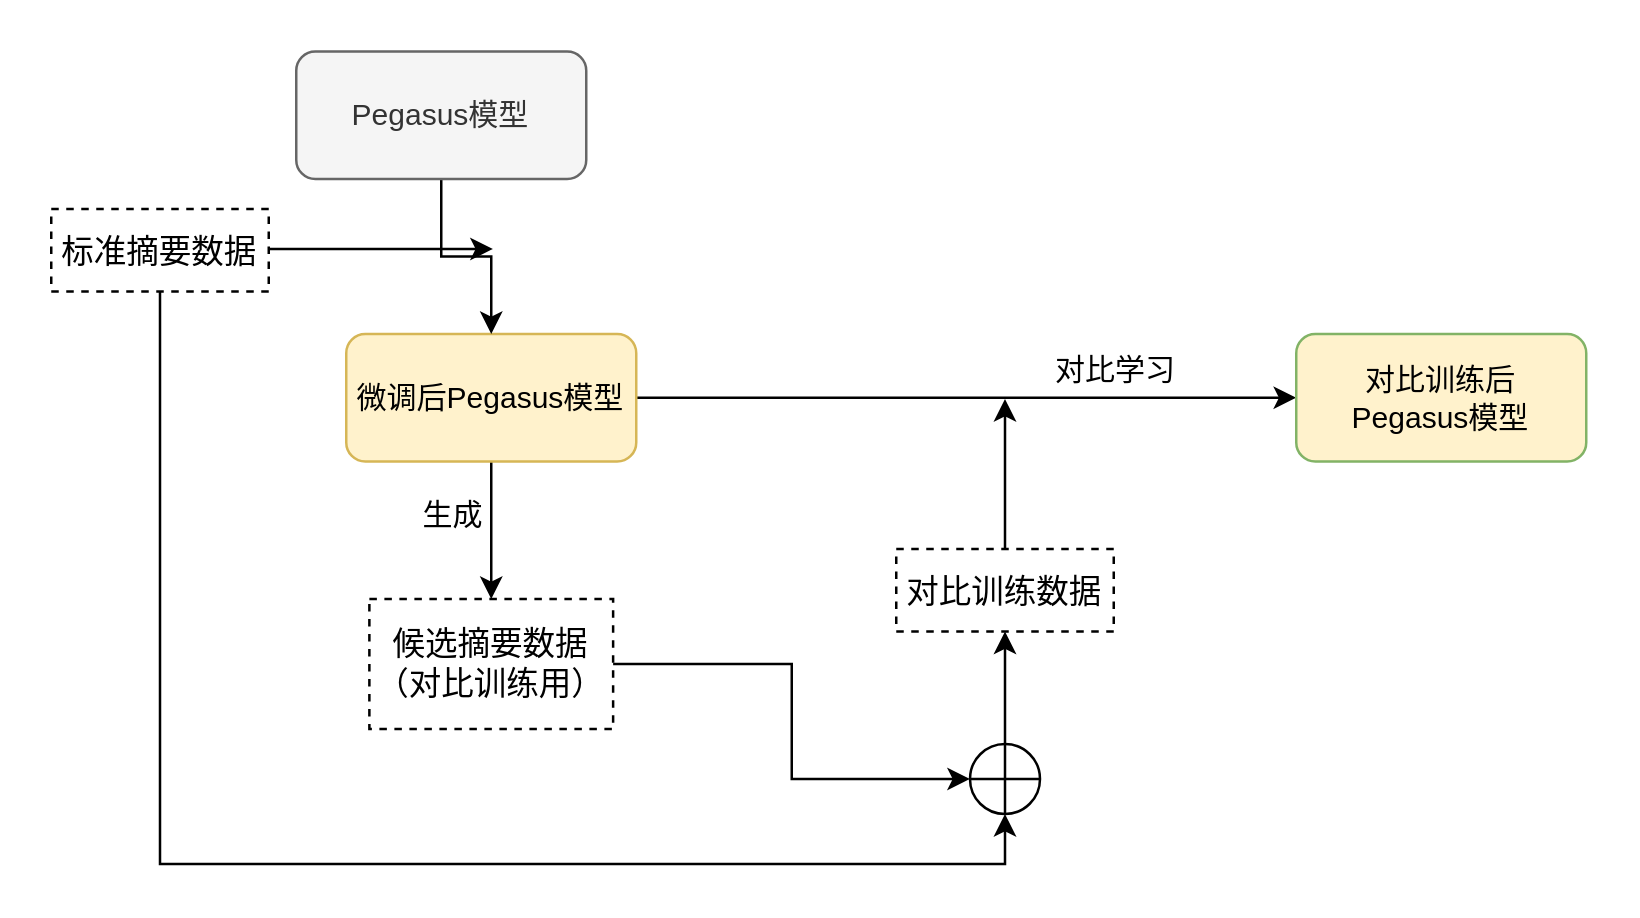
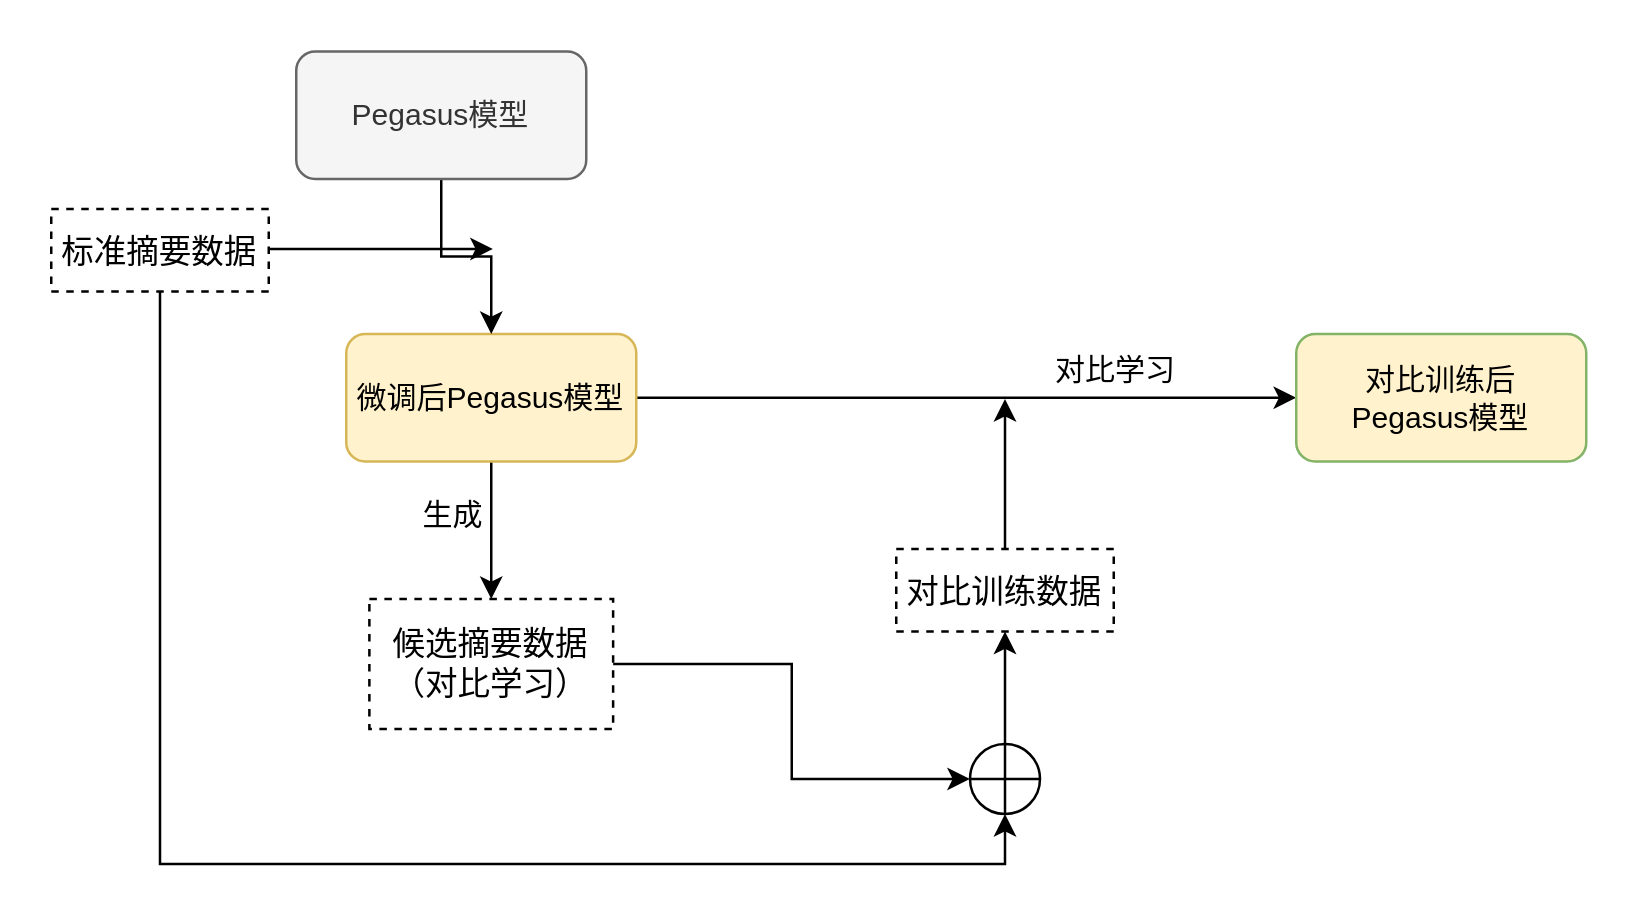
node "候选摘要数据（对比训练用）": label "候选摘要数据（对比训练用）" -> "候选摘要数据（对比学习）"
